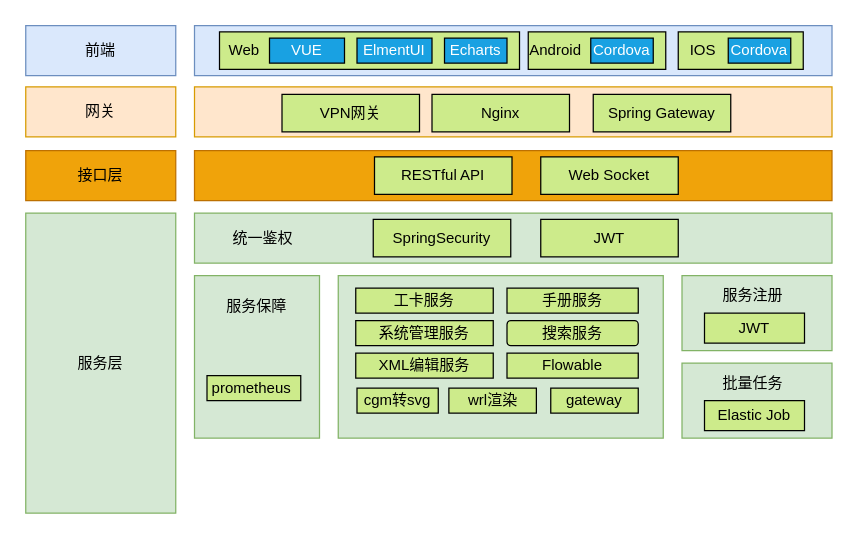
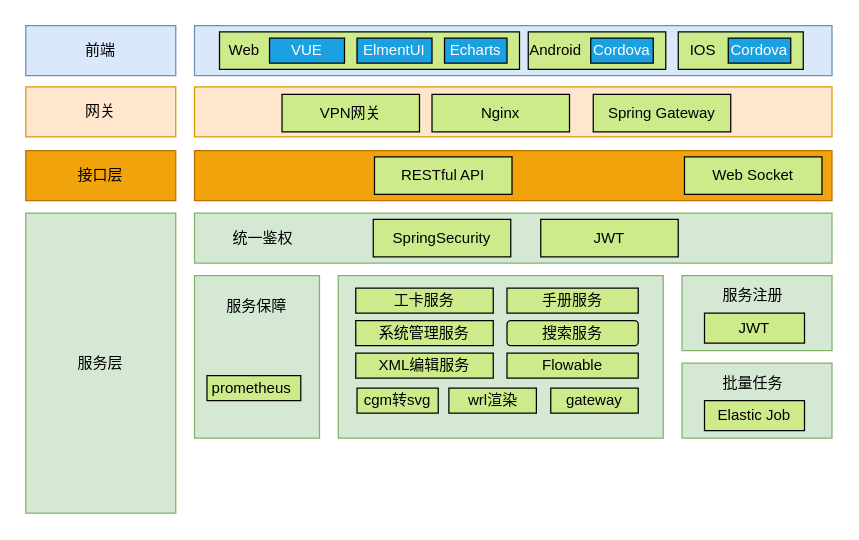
node "Web Socket": moved (609, 176) -> (753, 176)
